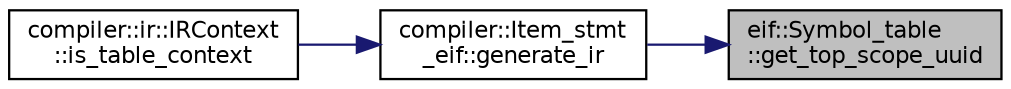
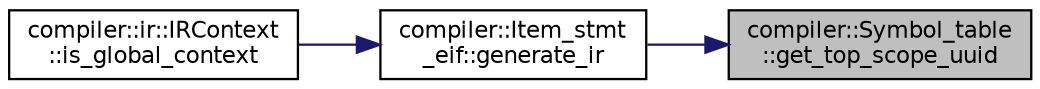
node "compiler::ir::IRContext ::is_table_context": label "compiler::ir::IRContext ::is_table_context" -> "compiler::ir::IRContext ::is_global_context"
node "eif::Symbol_table ::get_top_scope_uuid": label "eif::Symbol_table ::get_top_scope_uuid" -> "compiler::Symbol_table ::get_top_scope_uuid"
